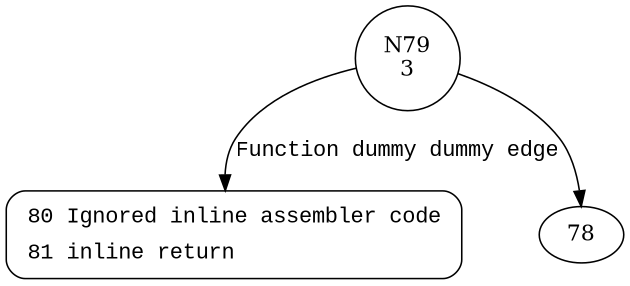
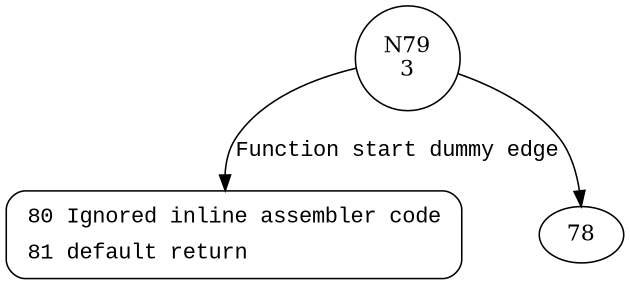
edge "N79 3" -> "80": label "Function dummy dummy edge" -> "Function start dummy edge"
node "80": text "inline return" -> "default return"
